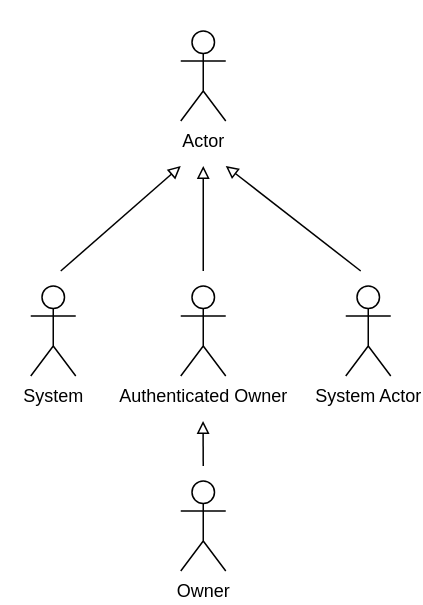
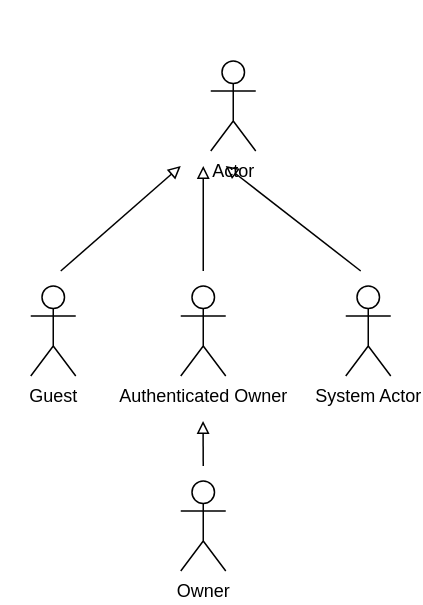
node "Actor": moved (203, 76) -> (233, 106)
node "System": label "System" -> "Guest"
